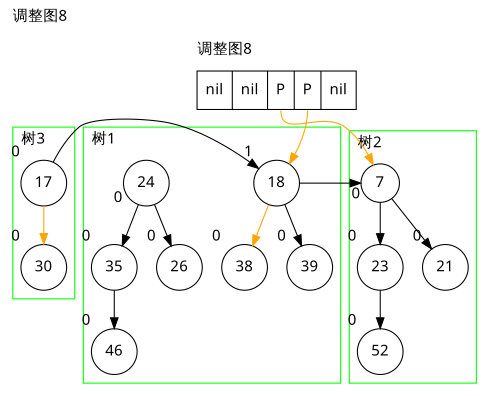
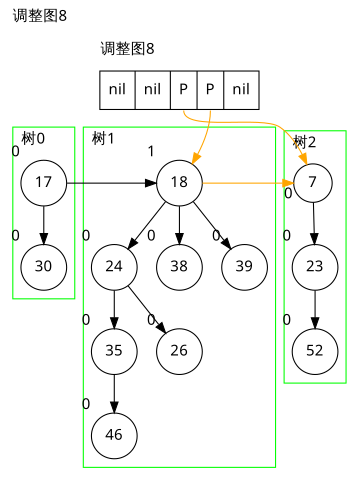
cluster "树3": label "树3" -> "树0"
edge "18 1" -> "7 0": color black -> orange
edge "17 0" -> "30 0": color orange -> black
edge "18 1" -> "38 0": color orange -> black
edge "18 1" -> "24 0": added
node "21 0": removed
